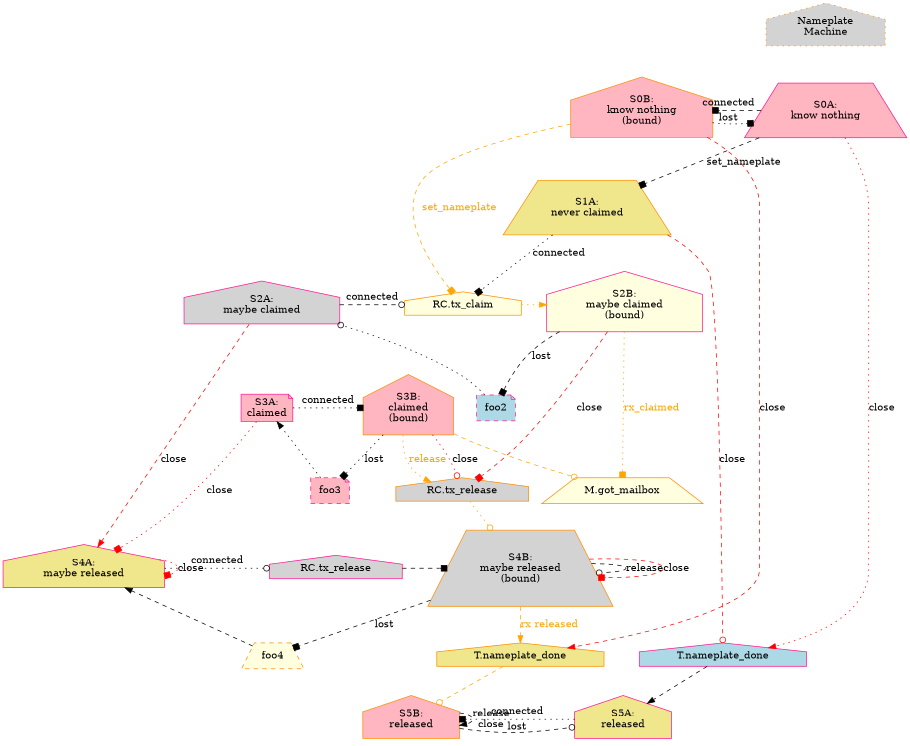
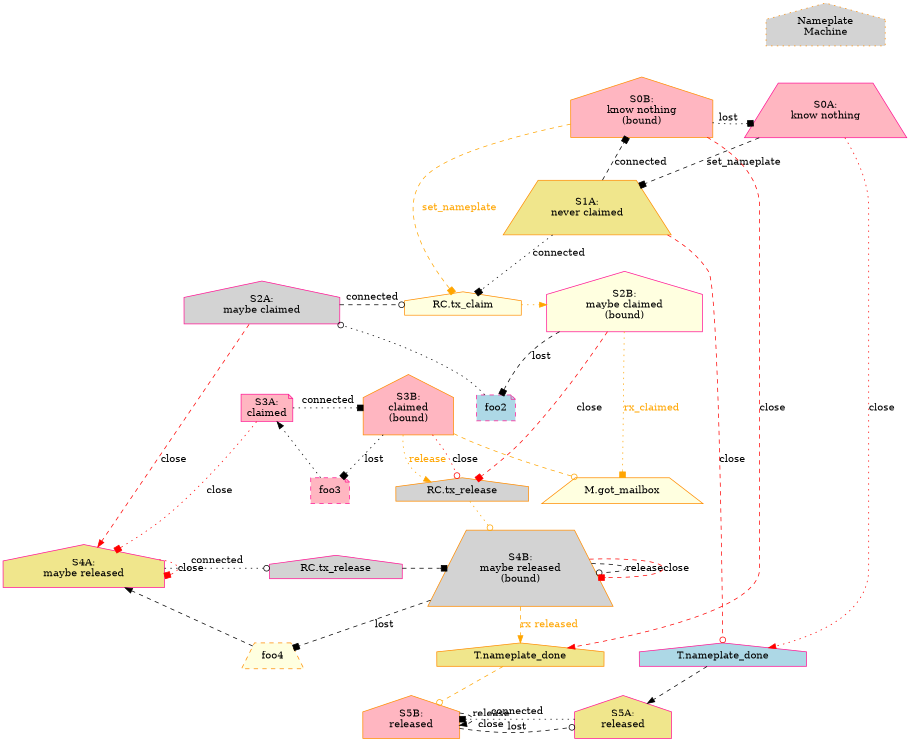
edge "S0A: know nothing" -> "S0B: know nothing (bound)": now "S1A: never claimed" -> "S0B: know nothing (bound)"
